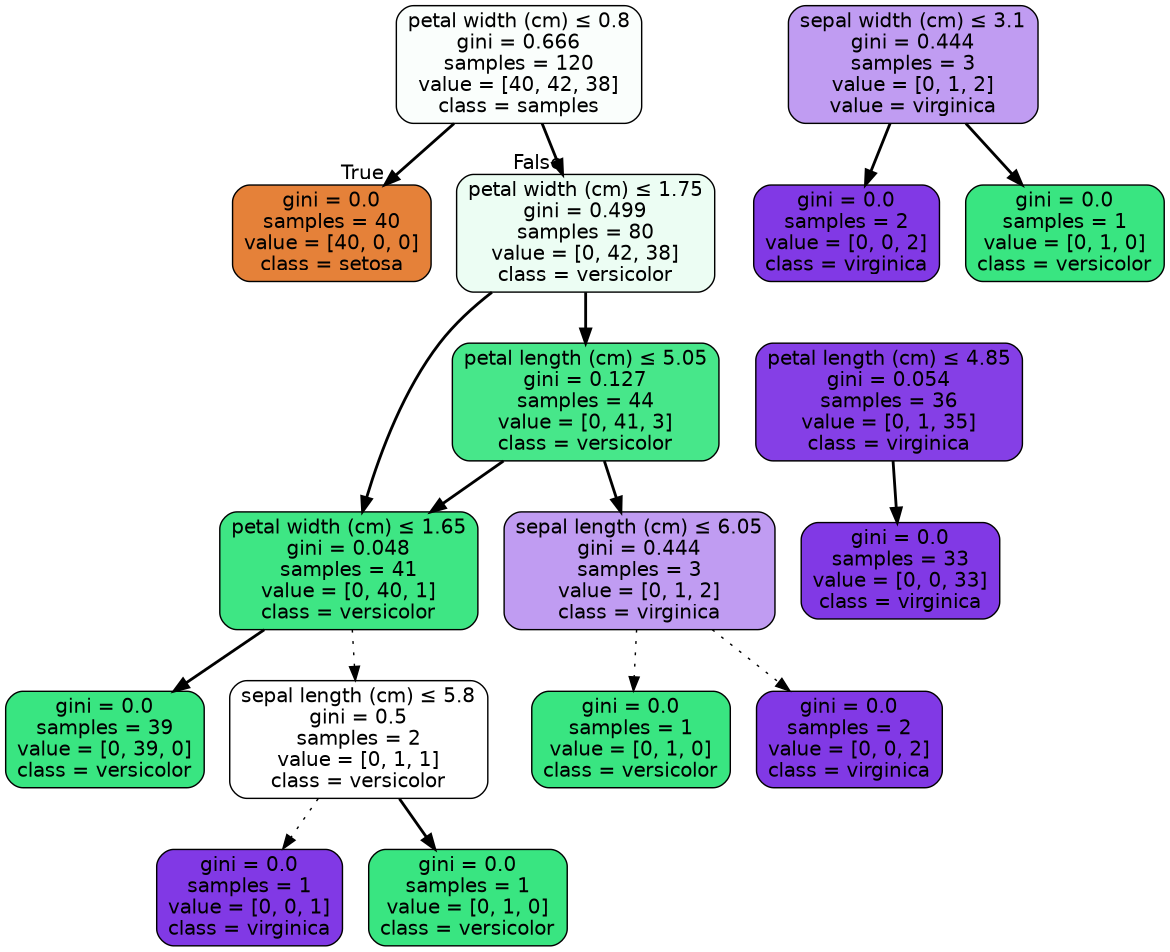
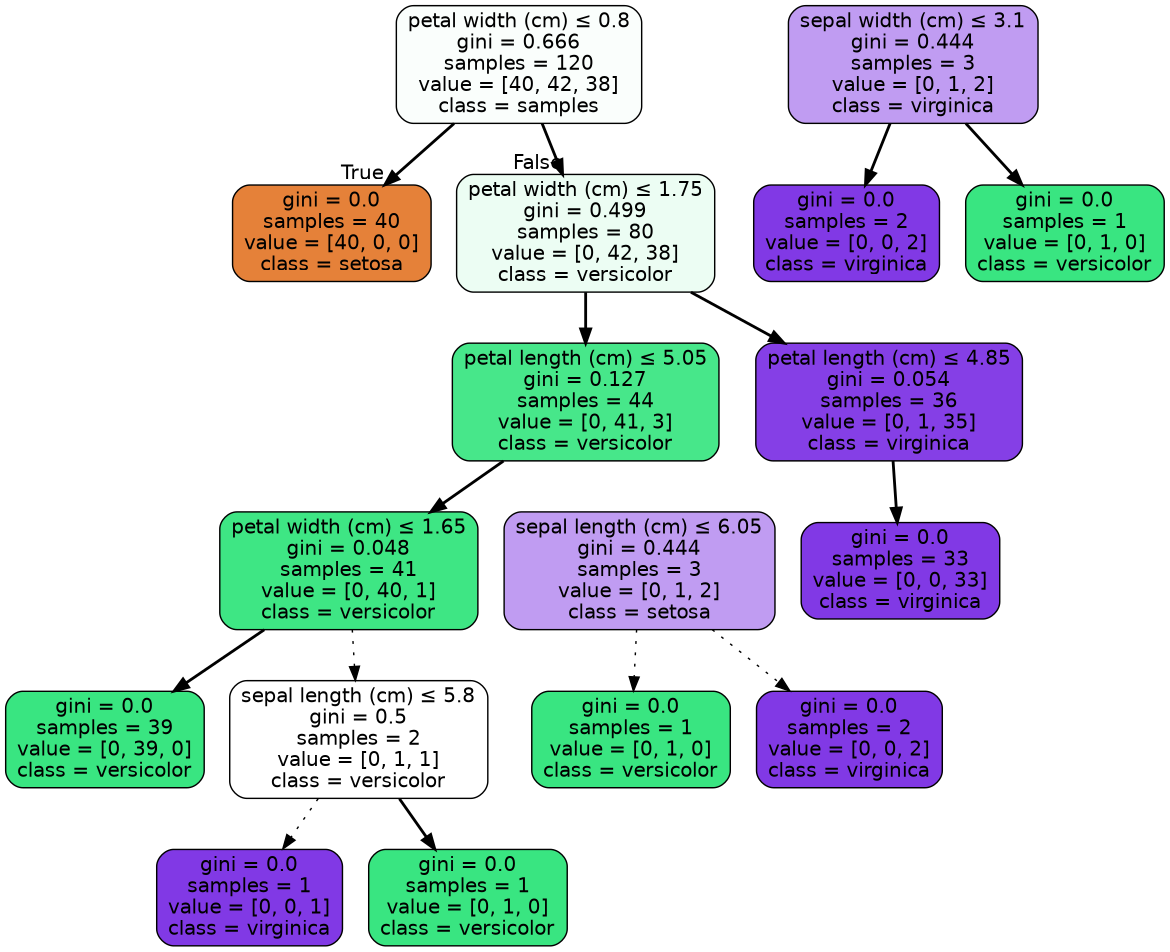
node "sepal width (cm) ≤ 3.1": text "value = virginica" -> "class = virginica"
edge "petal width (cm) ≤ 1.75" -> "petal width (cm) ≤ 1.65": now "petal width (cm) ≤ 1.75" -> "petal length (cm) ≤ 4.85"
edge "petal length (cm) ≤ 5.05" -> "sepal length (cm) ≤ 6.05": removed
node "sepal length (cm) ≤ 6.05": text "class = virginica" -> "class = setosa"
